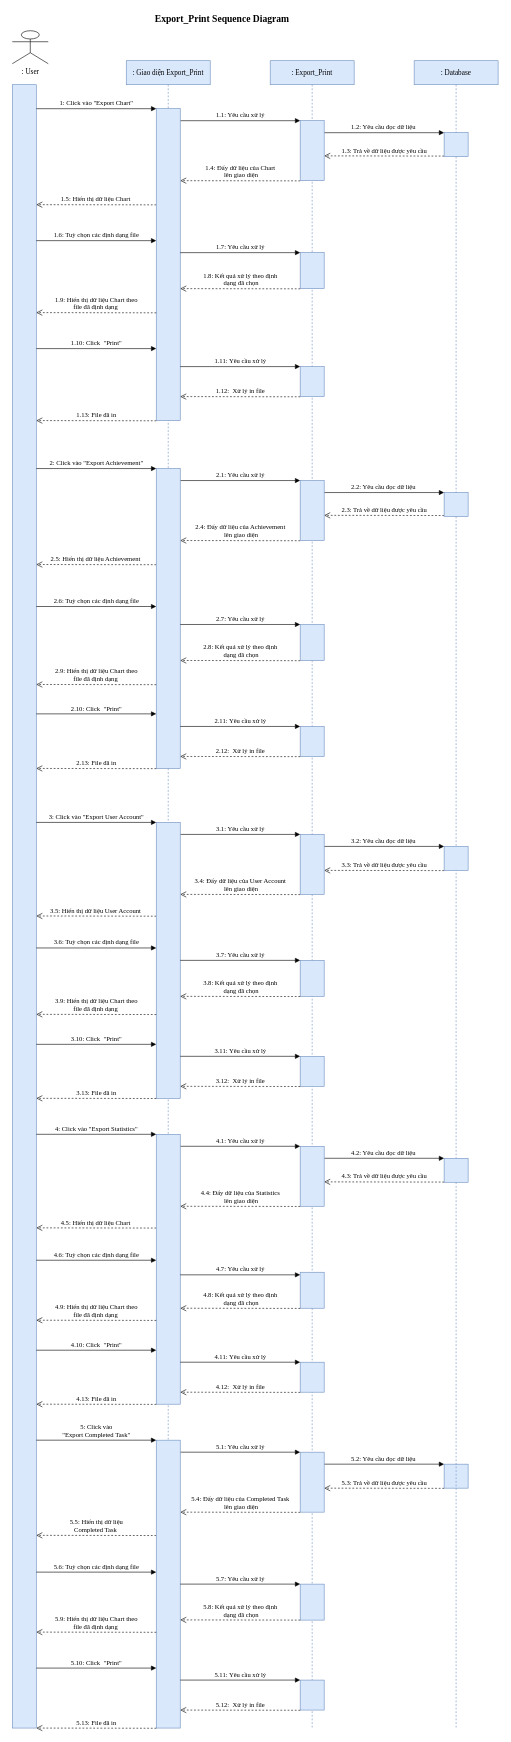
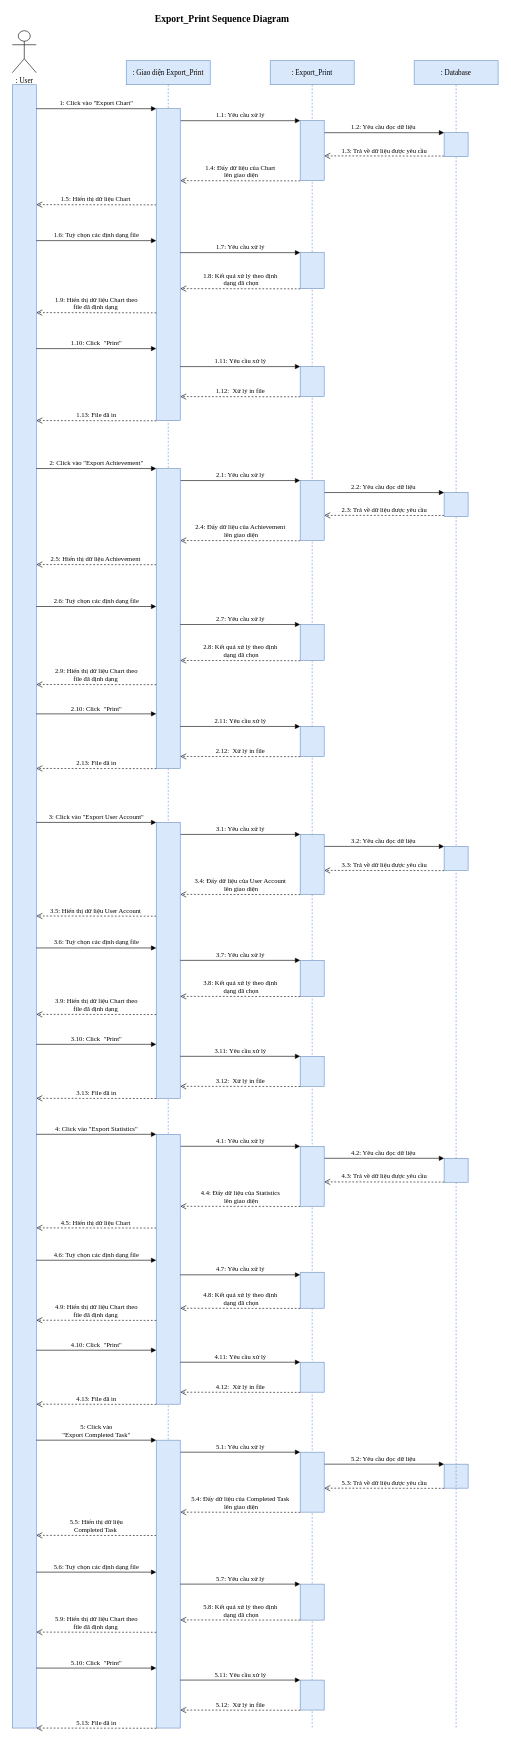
node ": User": size 36x33 -> 24x42
